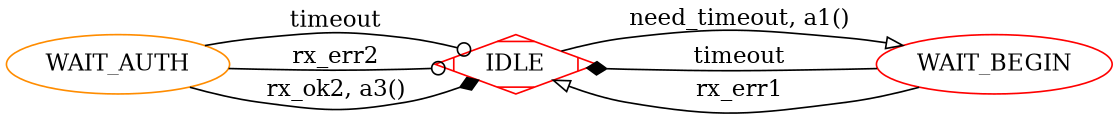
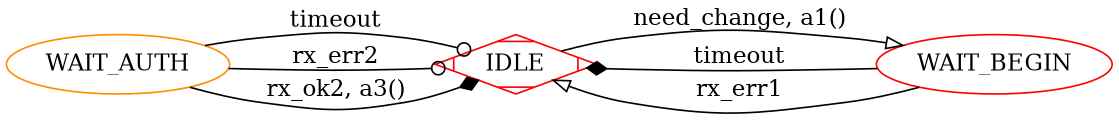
edge "IDLE" -> "WAIT_BEGIN": label " need_timeout, a1()" -> " need_change, a1()"
